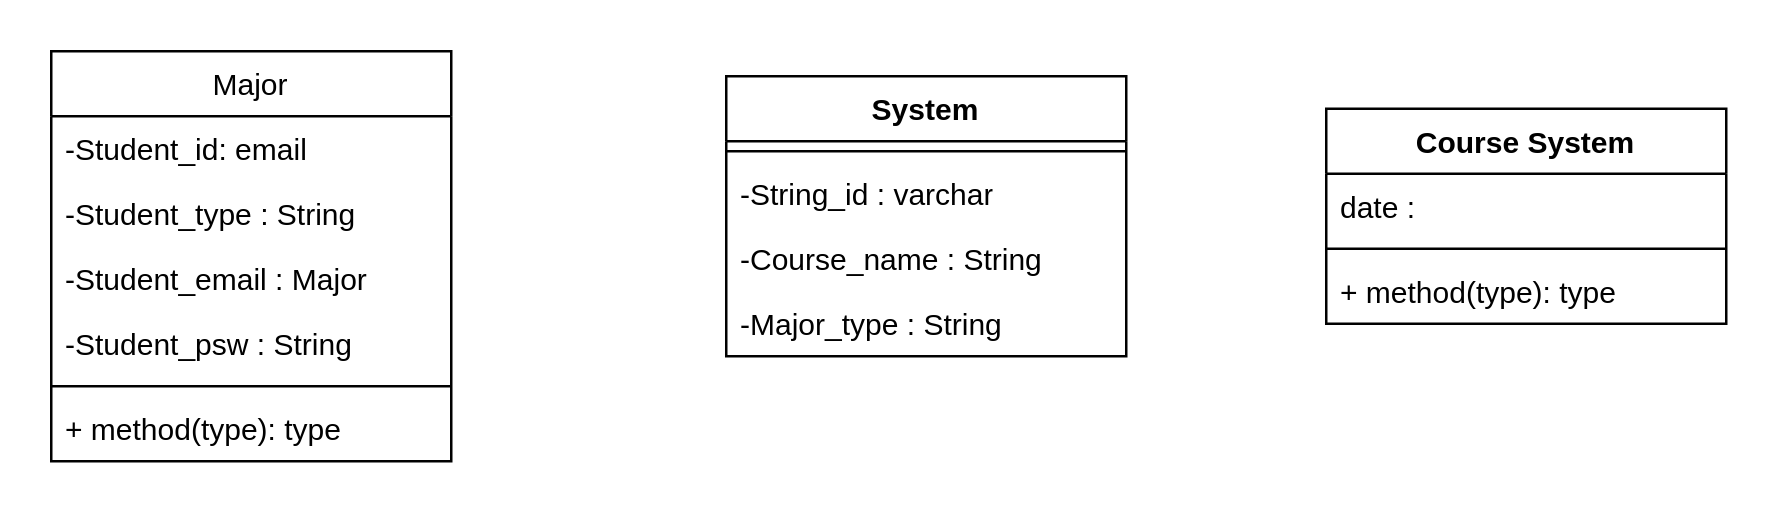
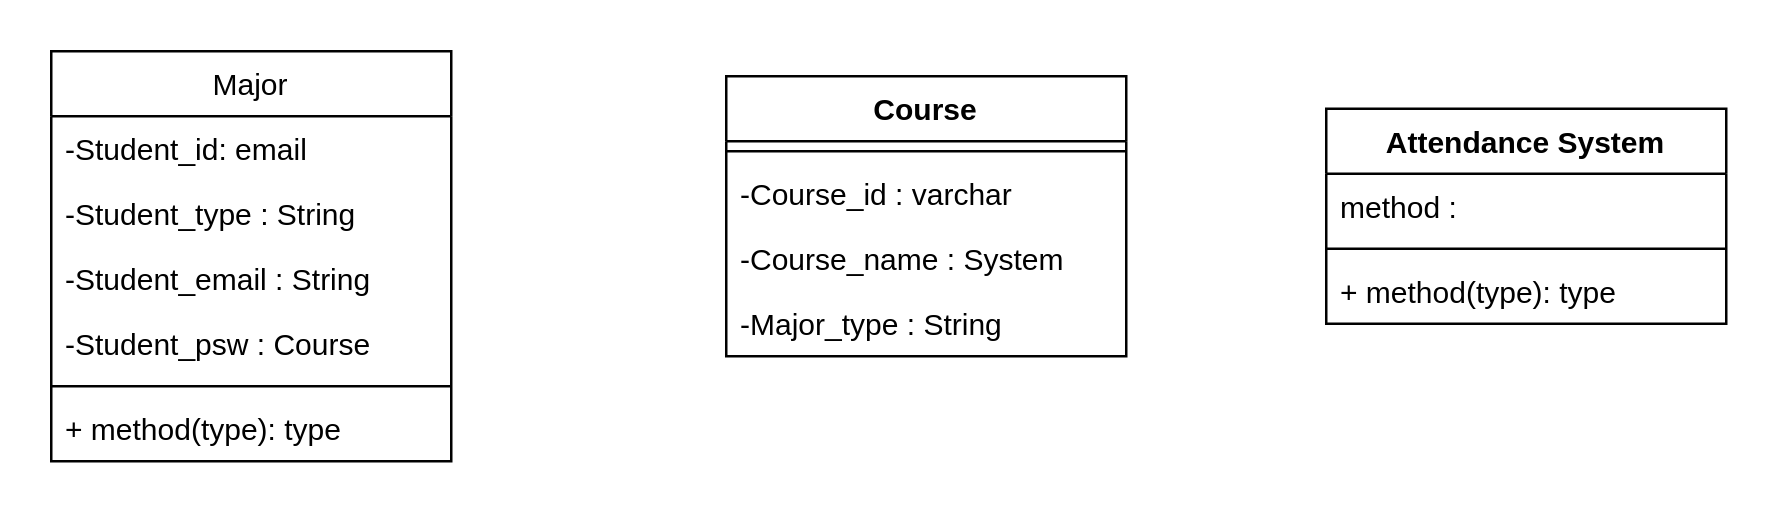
node "System": label "System" -> "Course"
node "Course System": label "Course System" -> "Attendance System"
node "-String_id : varchar": label "-String_id : varchar" -> "-Course_id : varchar"
node "date :": label "date :" -> "method :"
node "-Course_name : String": label "-Course_name : String" -> "-Course_name : System"
node "-Student_email : Major": label "-Student_email : Major" -> "-Student_email : String"
node "-Student_psw : String": label "-Student_psw : String" -> "-Student_psw : Course"
